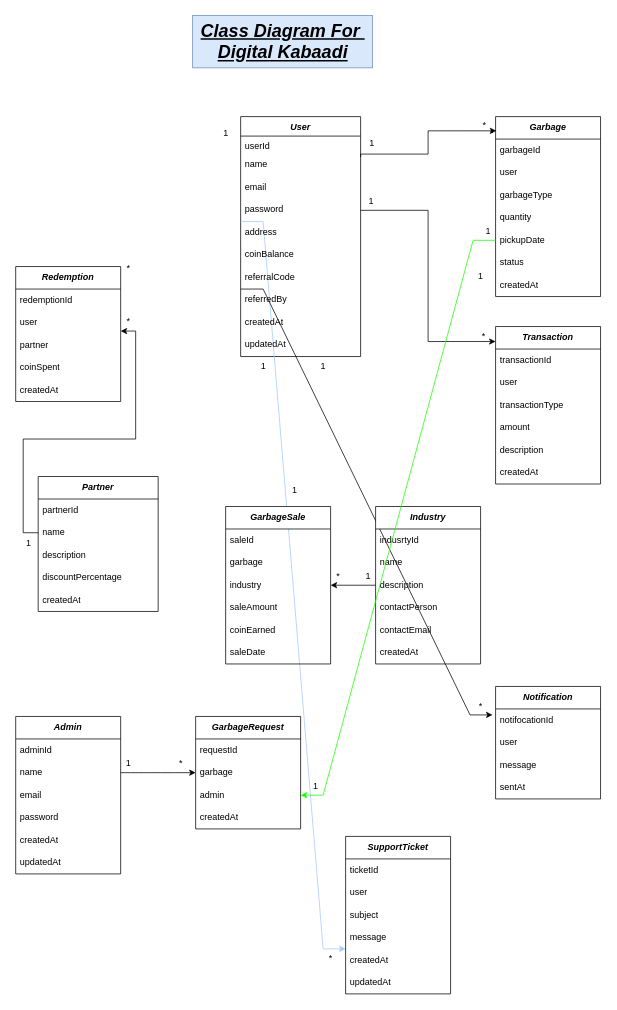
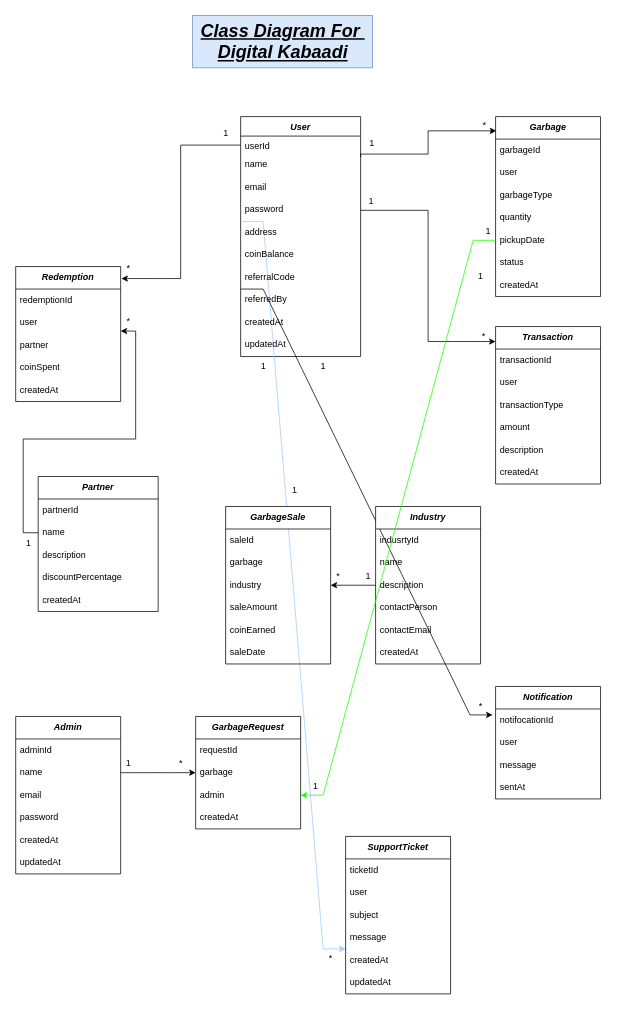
edge "userId" -> "Redemption": added
